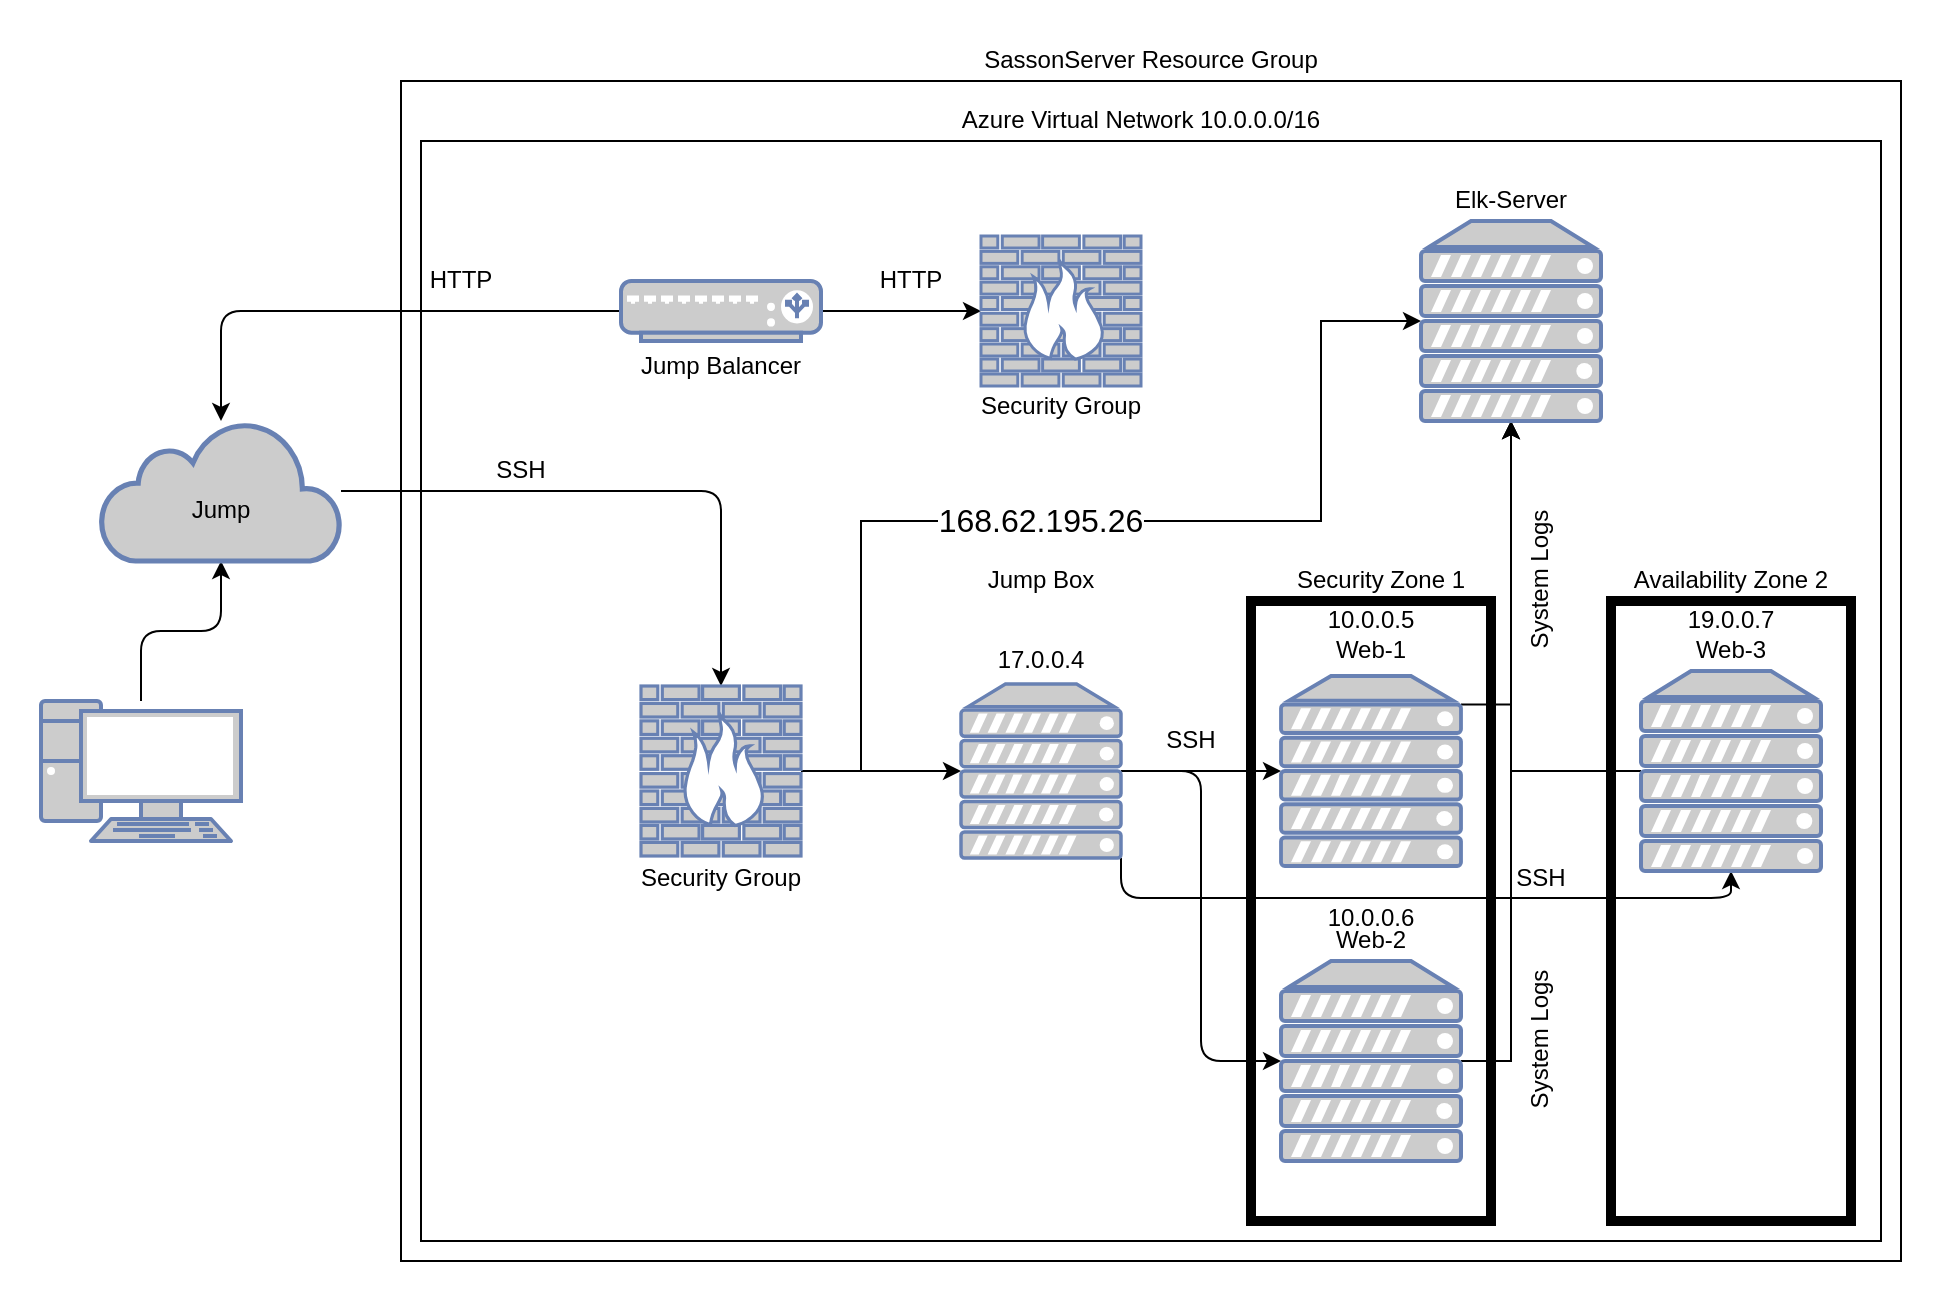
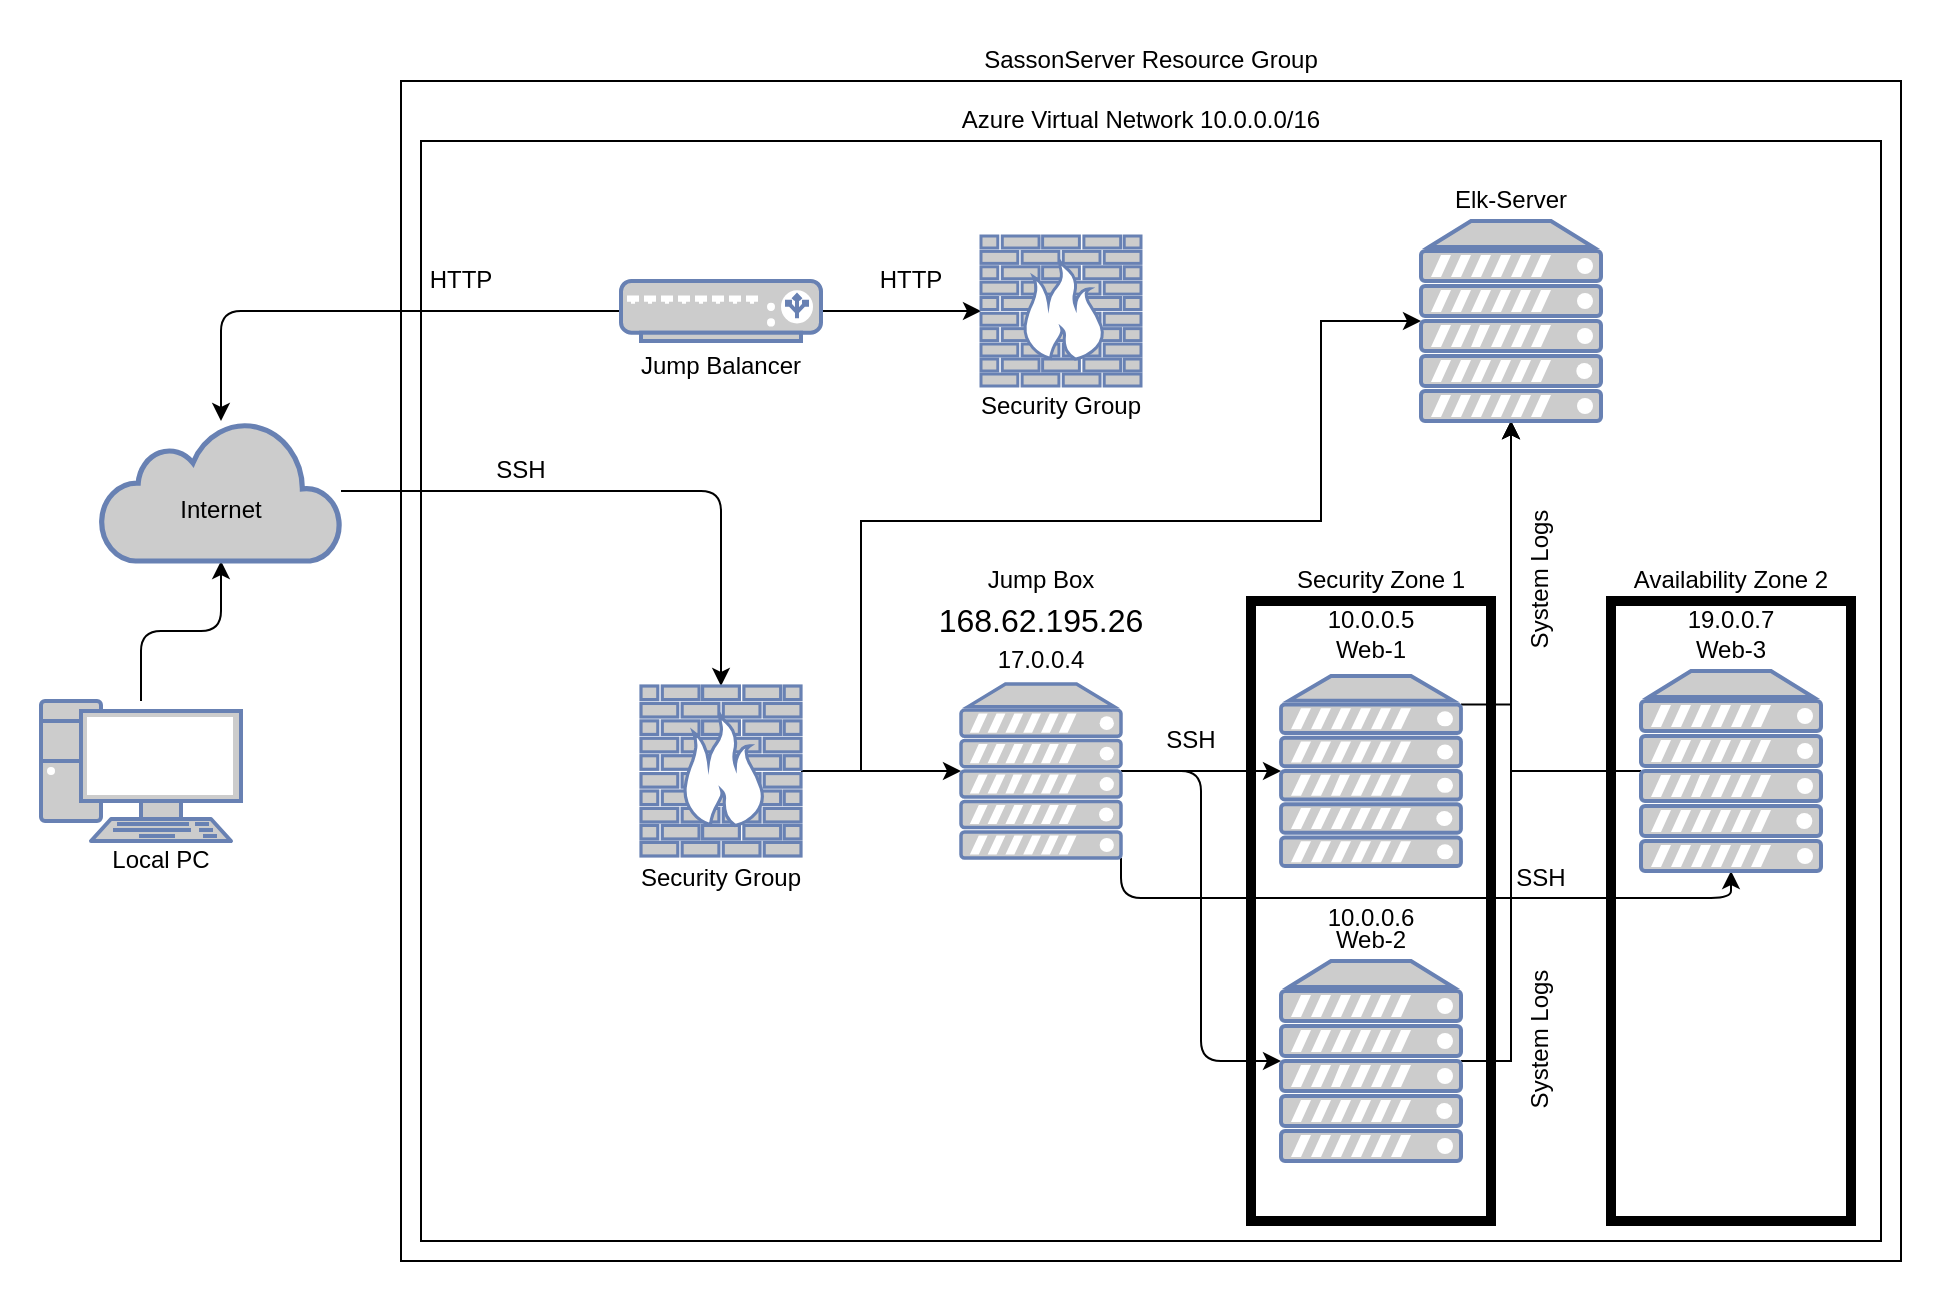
node "Jump": label "Jump" -> "Internet"
node "168.62.195.26": moved (1041, 521) -> (1041, 621)
node "Local PC": added
